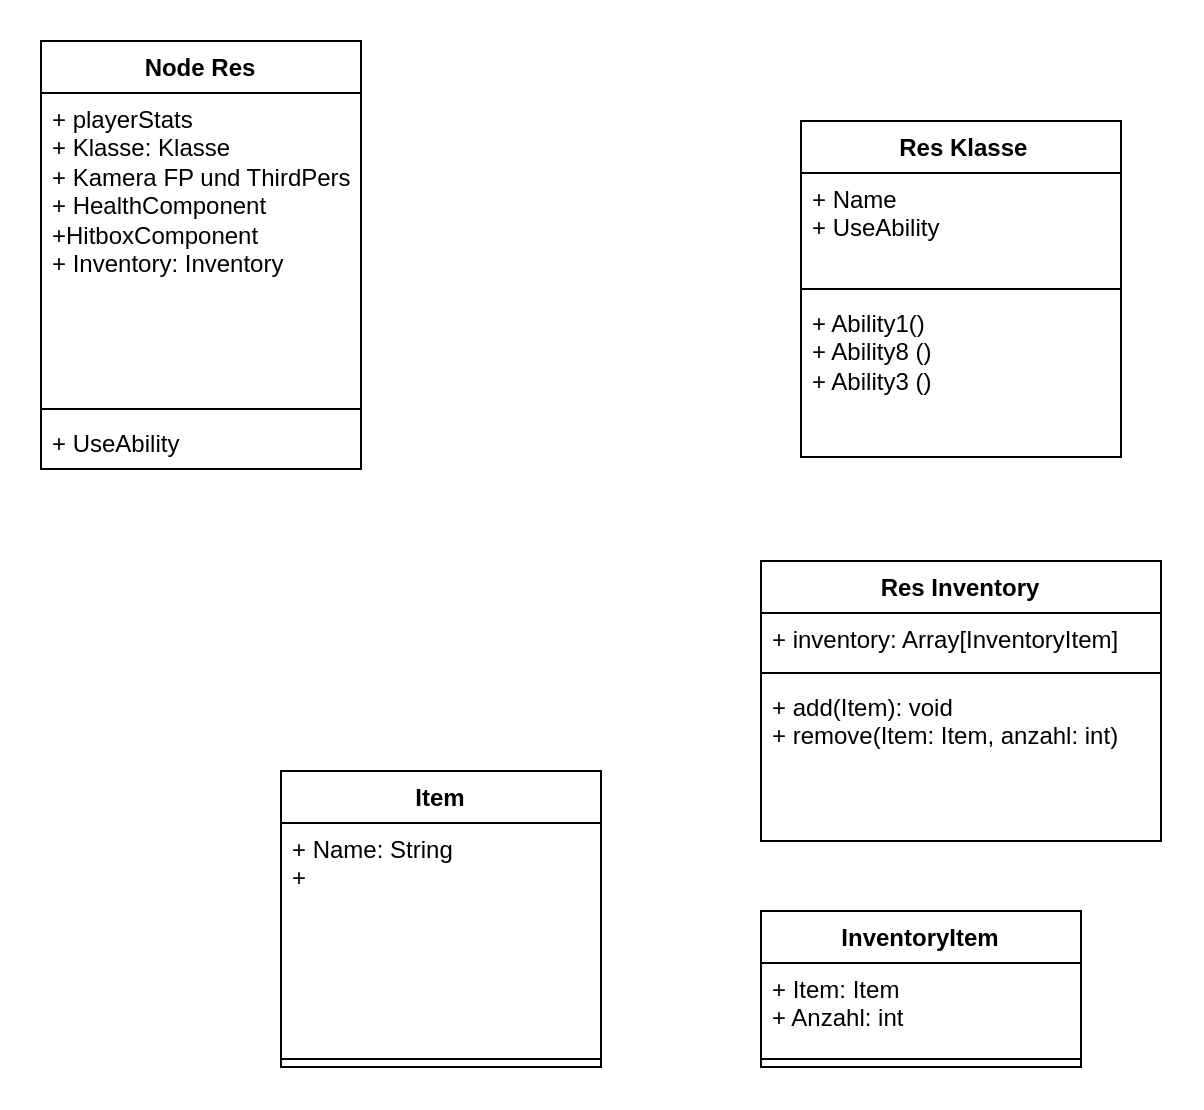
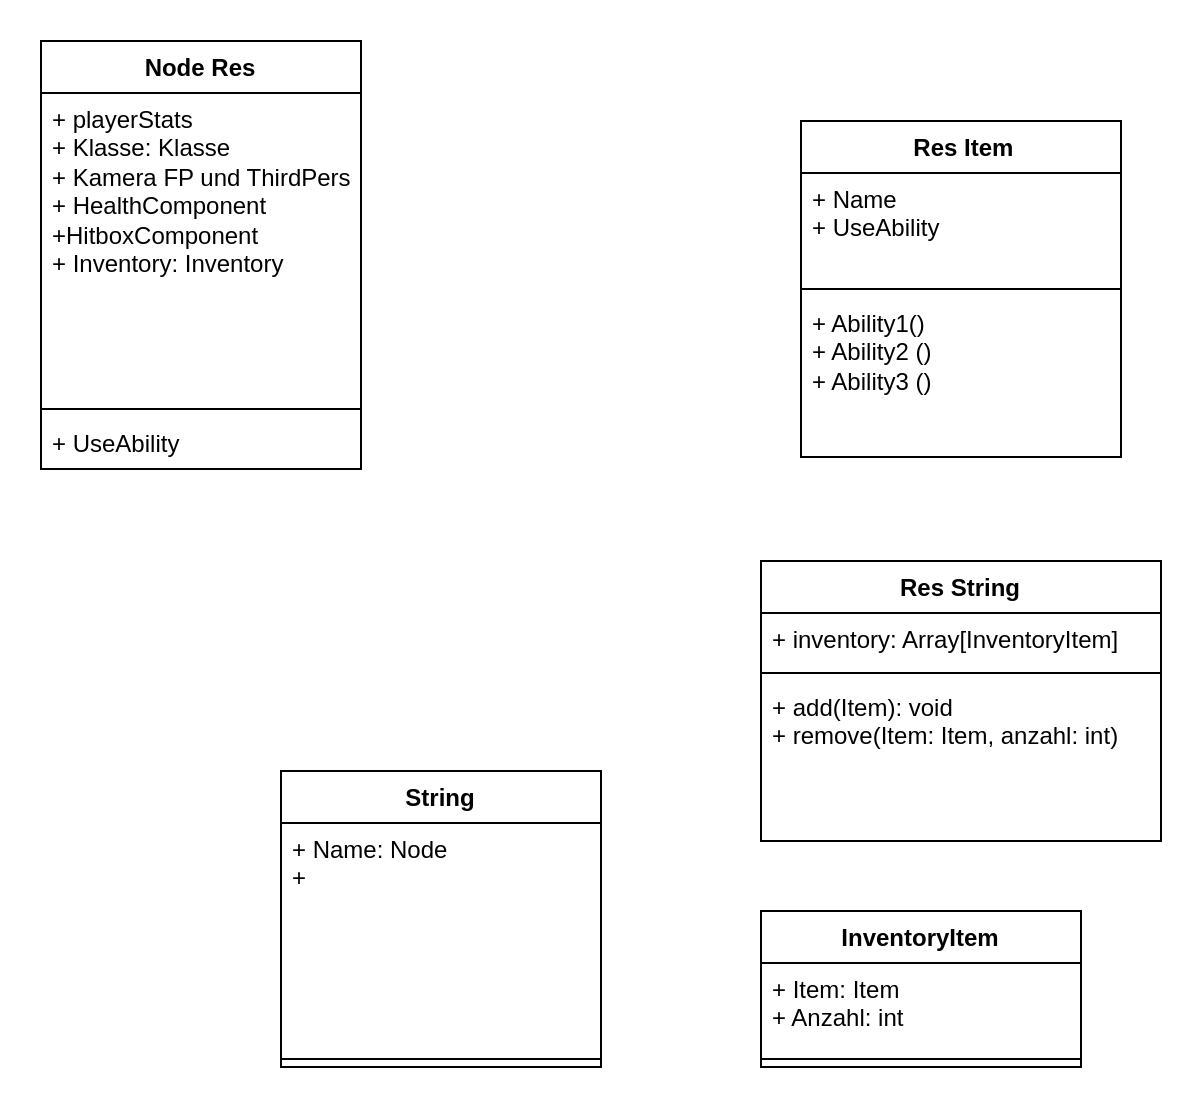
node "Res Klasse": label "Res Klasse" -> "Res Item"
node "+ Ability1() + Ability8 () + Ability3 ()": label "+ Ability1() + Ability8 () + Ability3 ()" -> "+ Ability1() + Ability2 () + Ability3 ()"
node "Res Inventory": label "Res Inventory" -> "Res String"
node "Item": label "Item" -> "String"
node "+ Name: String +": label "+ Name: String +" -> "+ Name: Node +"
